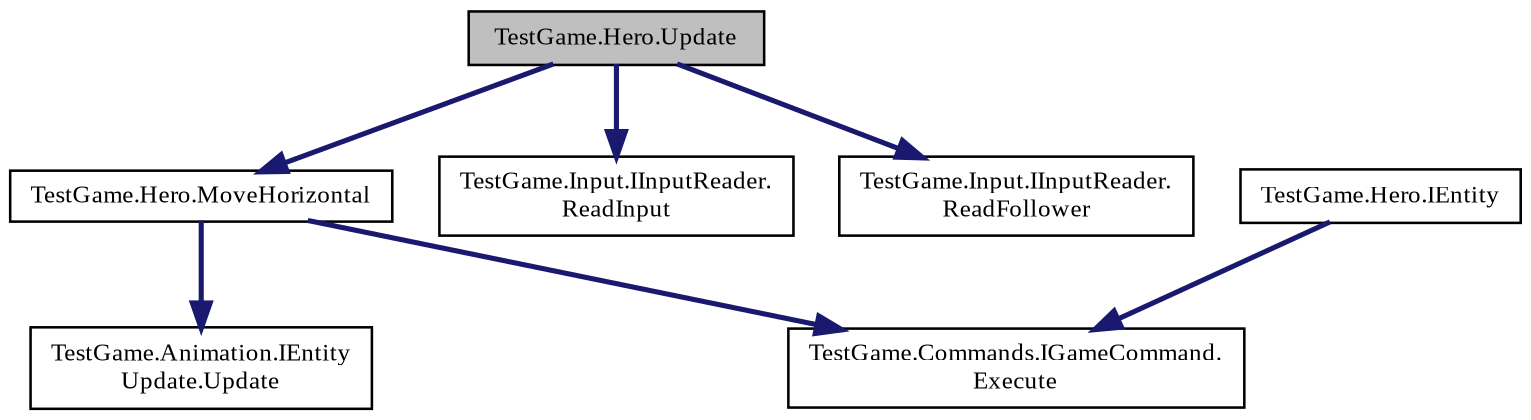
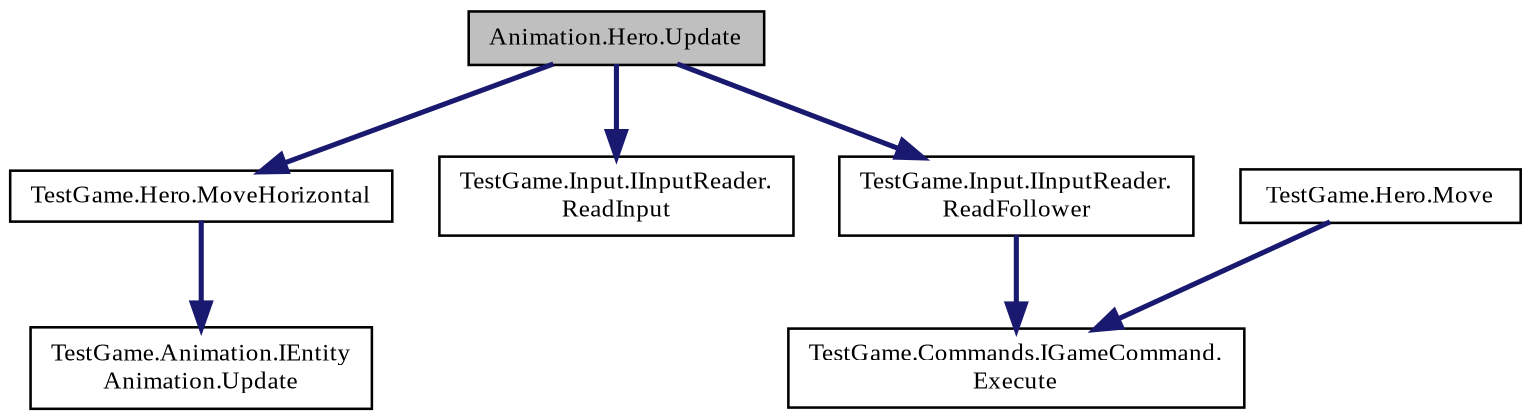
node "TestGame.Hero.Update": label "TestGame.Hero.Update" -> "Animation.Hero.Update"
node "TestGame.Hero.IEntity": label "TestGame.Hero.IEntity" -> "TestGame.Hero.Move"
edge "TestGame.Hero.MoveHorizontal" -> "TestGame.Commands.IGameCommand. Execute": now "TestGame.Input.IInputReader. ReadFollower" -> "TestGame.Commands.IGameCommand. Execute"
node "TestGame.Animation.IEntity Update.Update": label "TestGame.Animation.IEntity Update.Update" -> "TestGame.Animation.IEntity Animation.Update"
